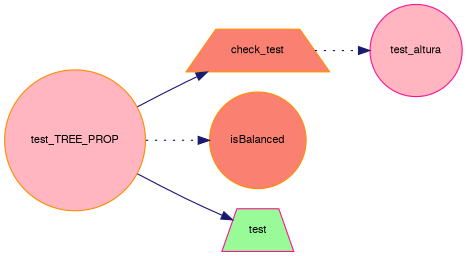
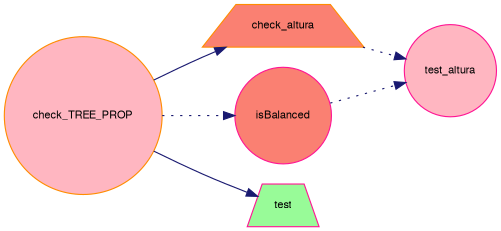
node "check_test": label "check_test" -> "check_altura"
edge "isBalanced" -> "test_altura": added
node "test_TREE_PROP": label "test_TREE_PROP" -> "check_TREE_PROP"
node "isBalanced": color darkorange -> deeppink
